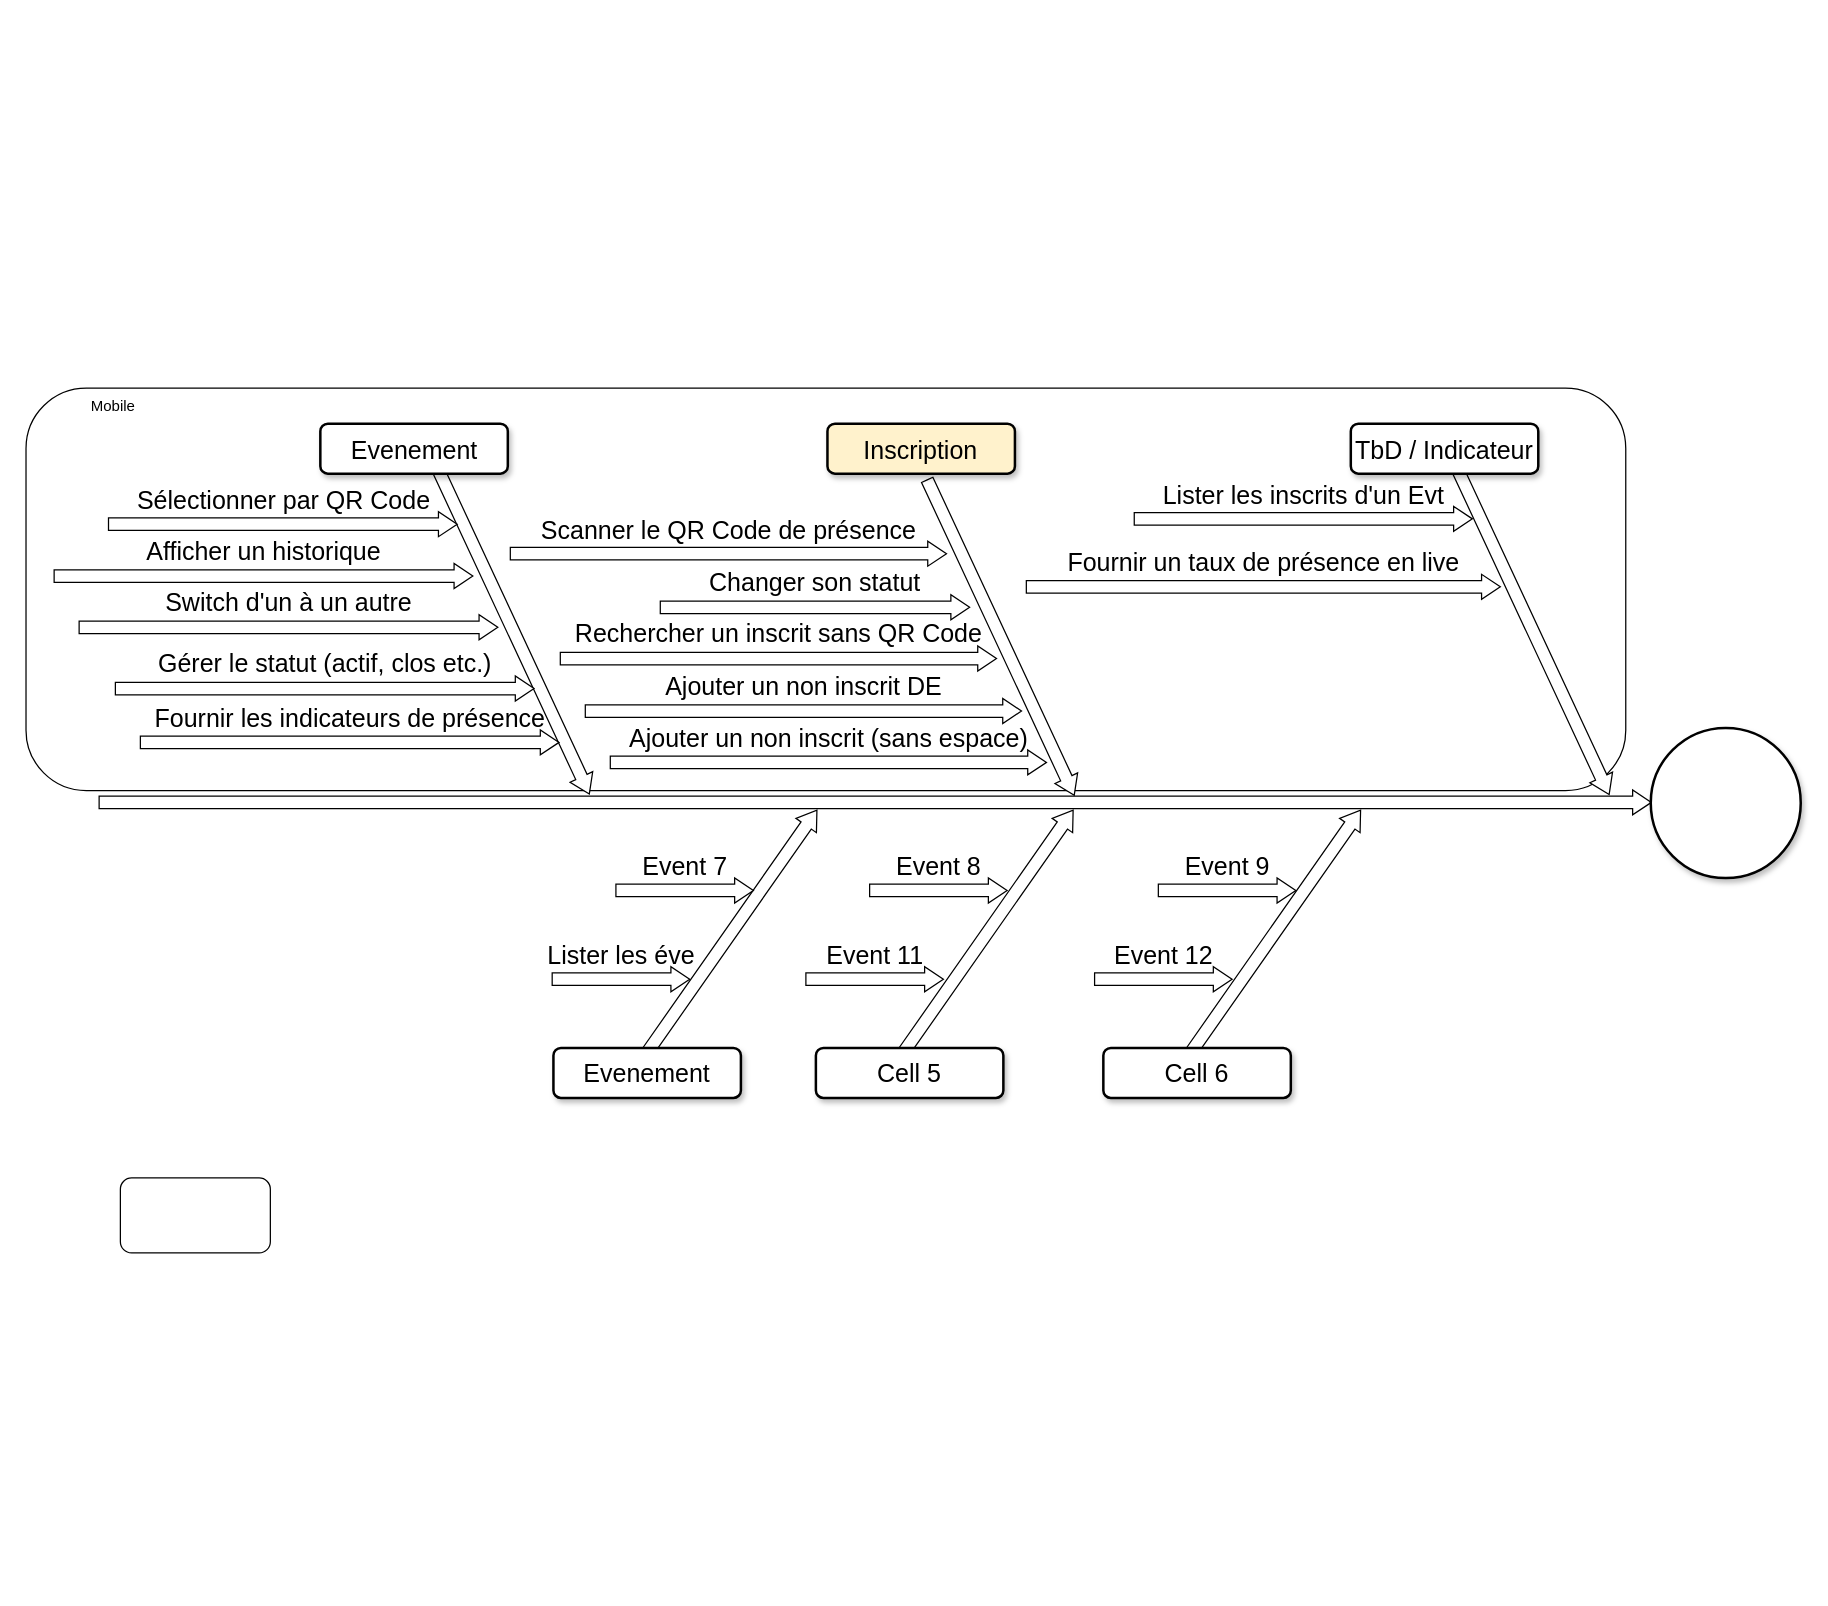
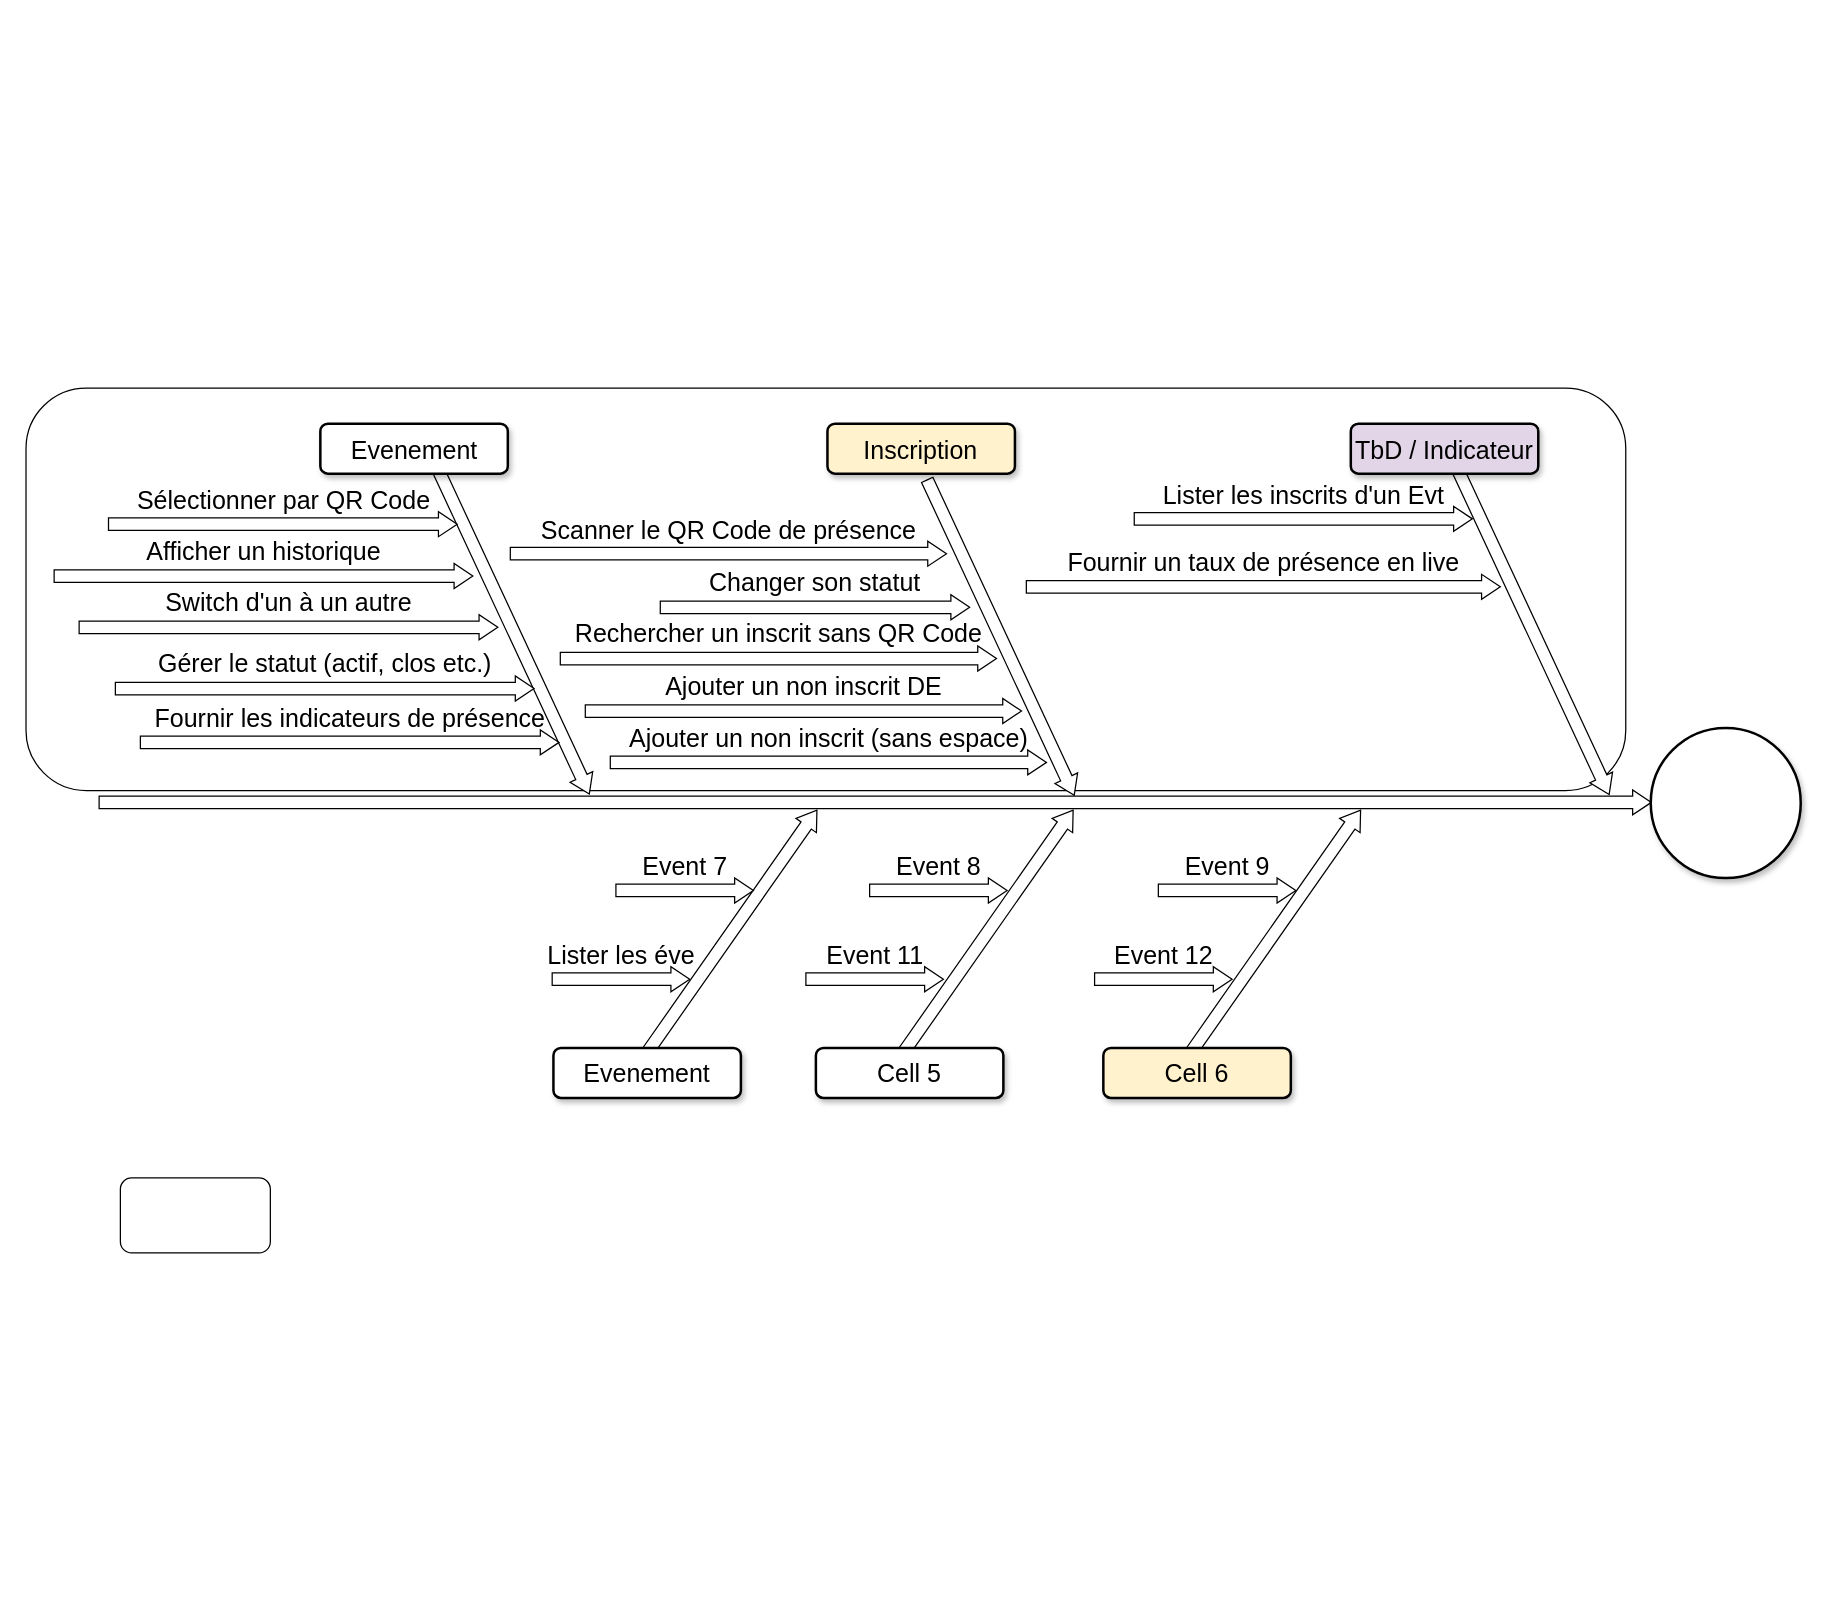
node "Mobile": removed
node "TbD / Indicateur": fillcolor #ffffff -> #e1d5e7
node "Cell 6": fillcolor #ffffff -> #fff2cc
